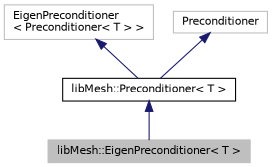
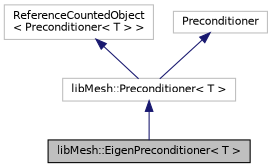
node "EigenPreconditioner < Preconditioner< T > >": label "EigenPreconditioner < Preconditioner< T > >" -> "ReferenceCountedObject < Preconditioner< T > >"
node "libMesh::Preconditioner< T >": color black -> grey75
node "libMesh::EigenPreconditioner< T >": color grey75 -> black
